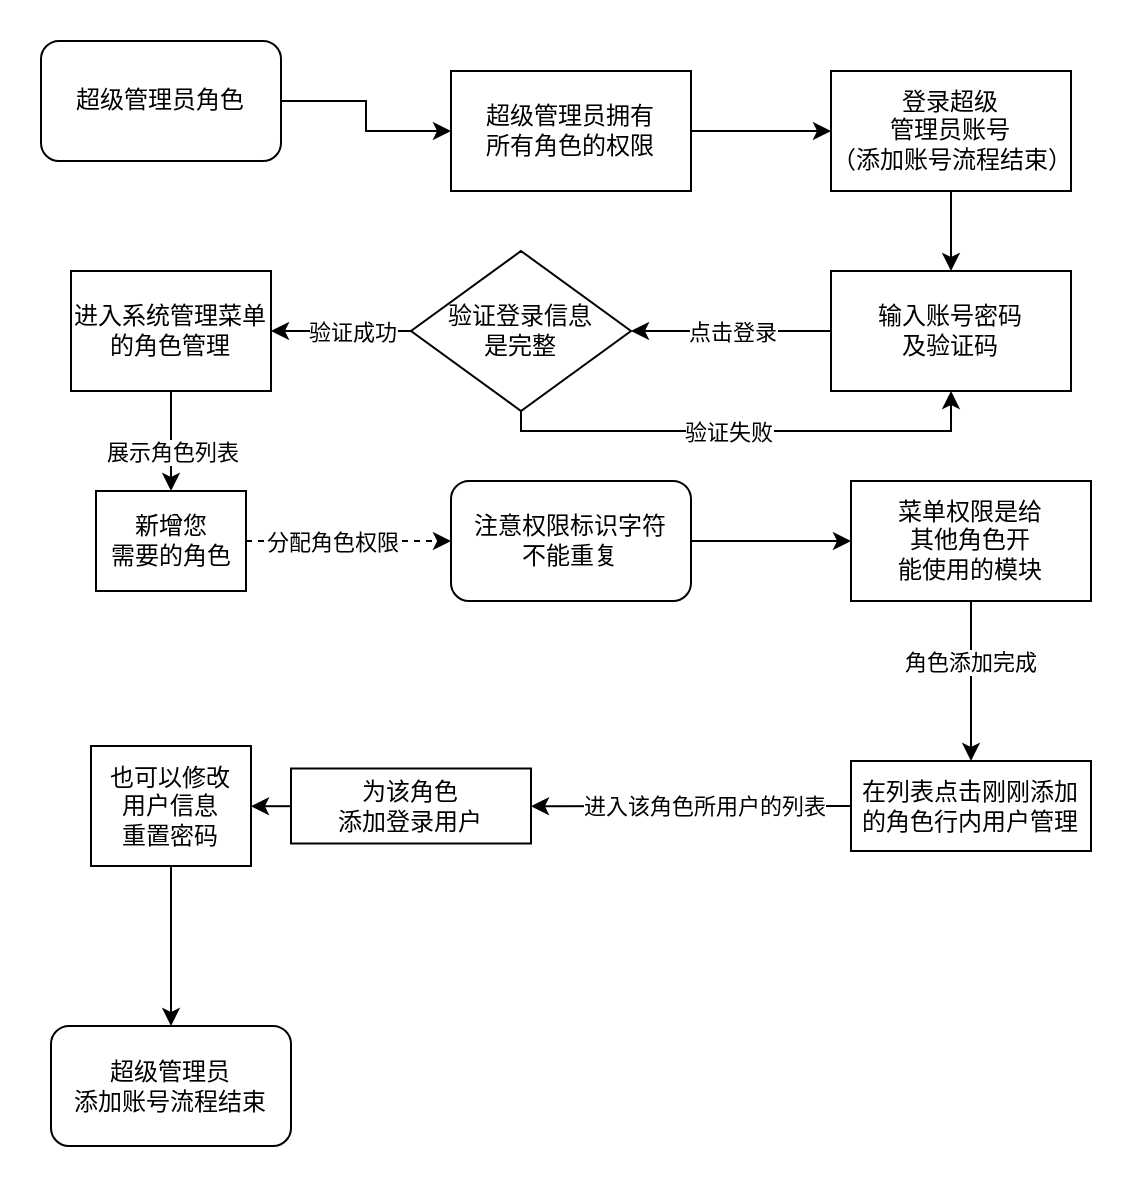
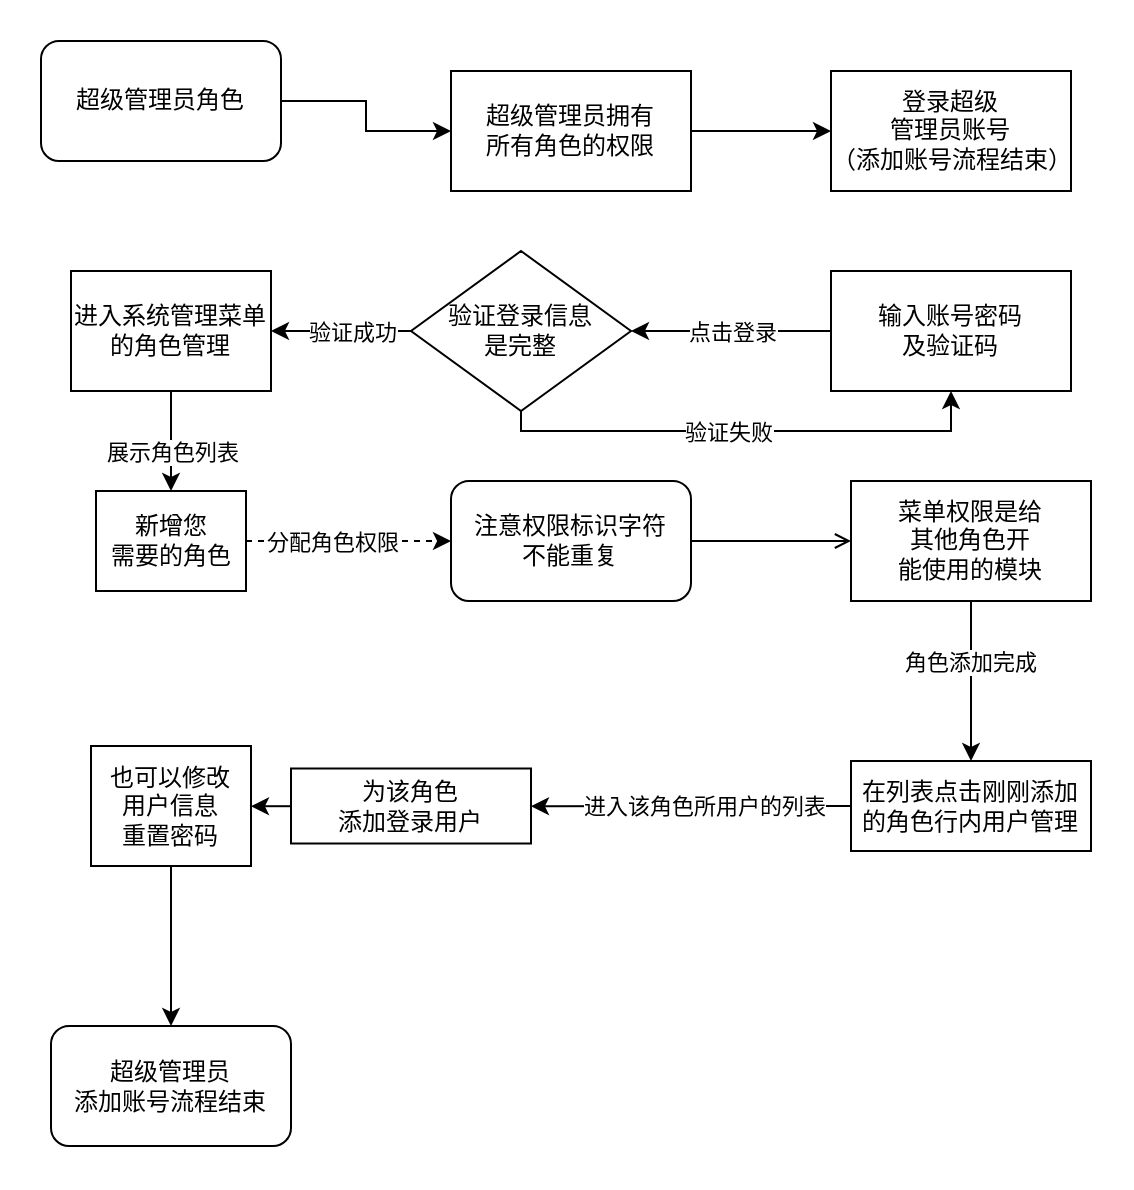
edge "登录超级 管理员账号 （添加账号流程结束）" -> "输入账号密码 及验证码": removed
edge "注意权限标识字符 不能重复" -> "菜单权限是给 其他角色开 能使用的模块": arrowhead classic -> open
